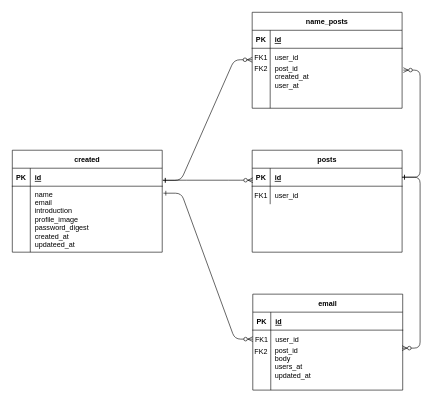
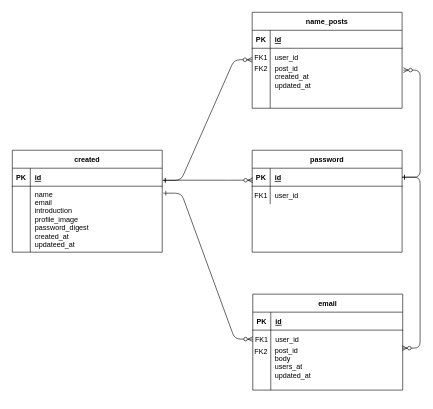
node "post_id created_at user_at": label "post_id created_at user_at" -> "post_id created_at updated_at"
node "posts": label "posts" -> "password"
